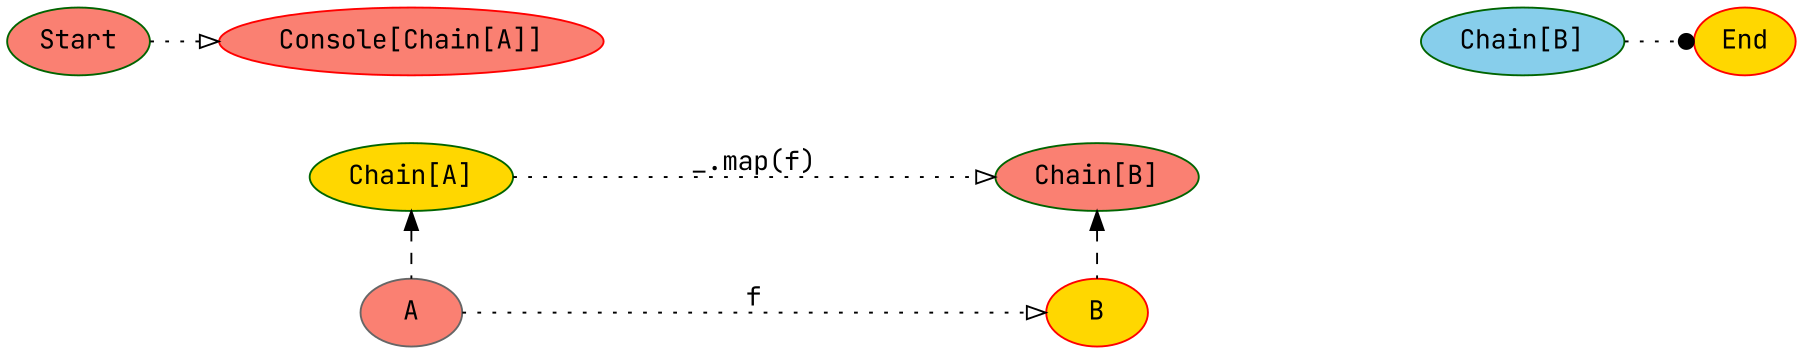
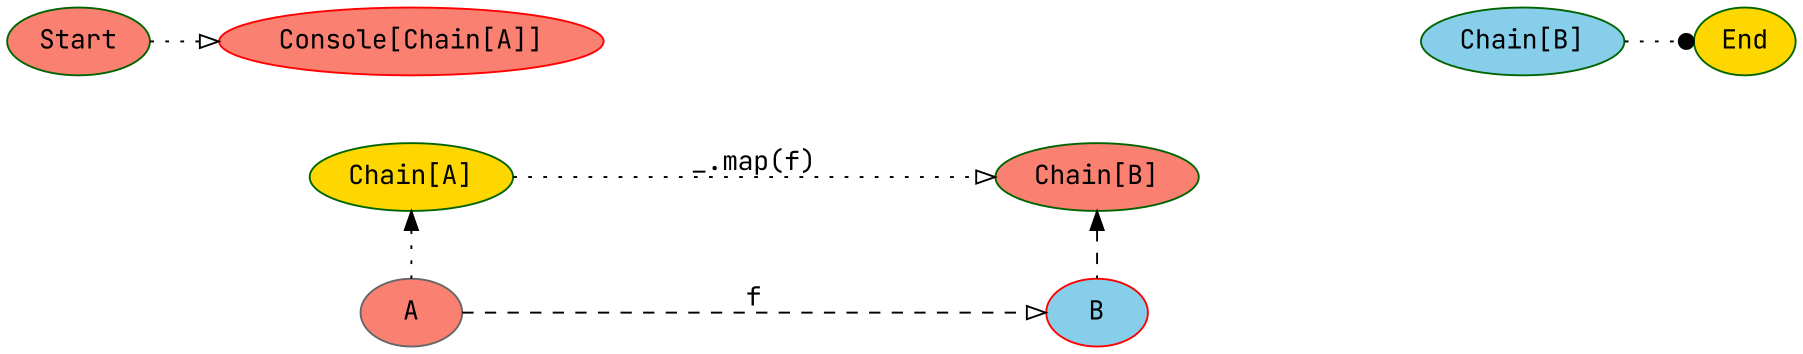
node "End": color red -> darkgreen
edge "A" -> "Chain[A]": style dashed -> dotted
edge "A" -> "B": style dotted -> dashed
node "B": fillcolor gold -> skyblue
